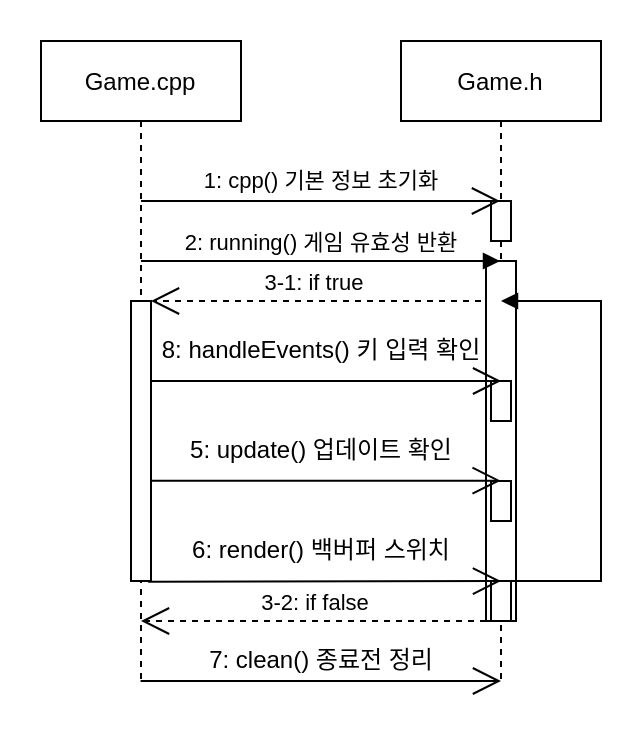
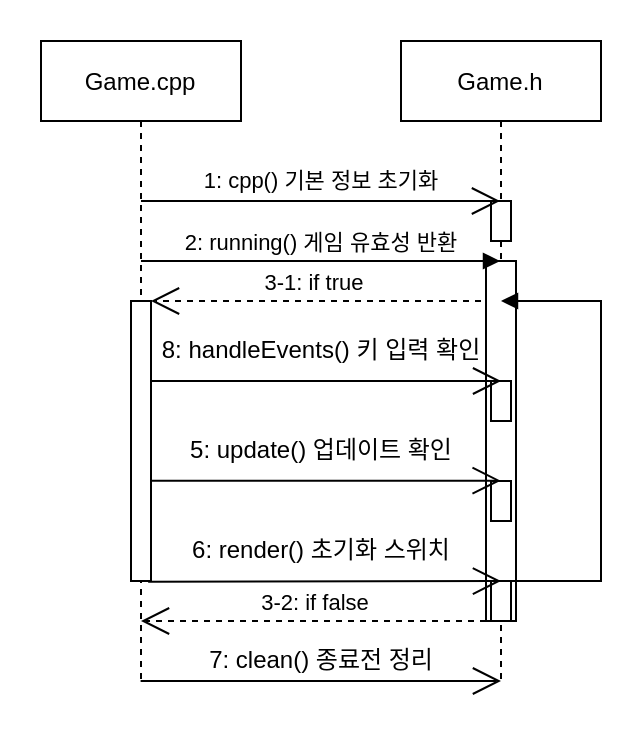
node "6: render() 백버퍼 스위치": label "6: render() 백버퍼 스위치" -> "6: render() 초기화 스위치"
